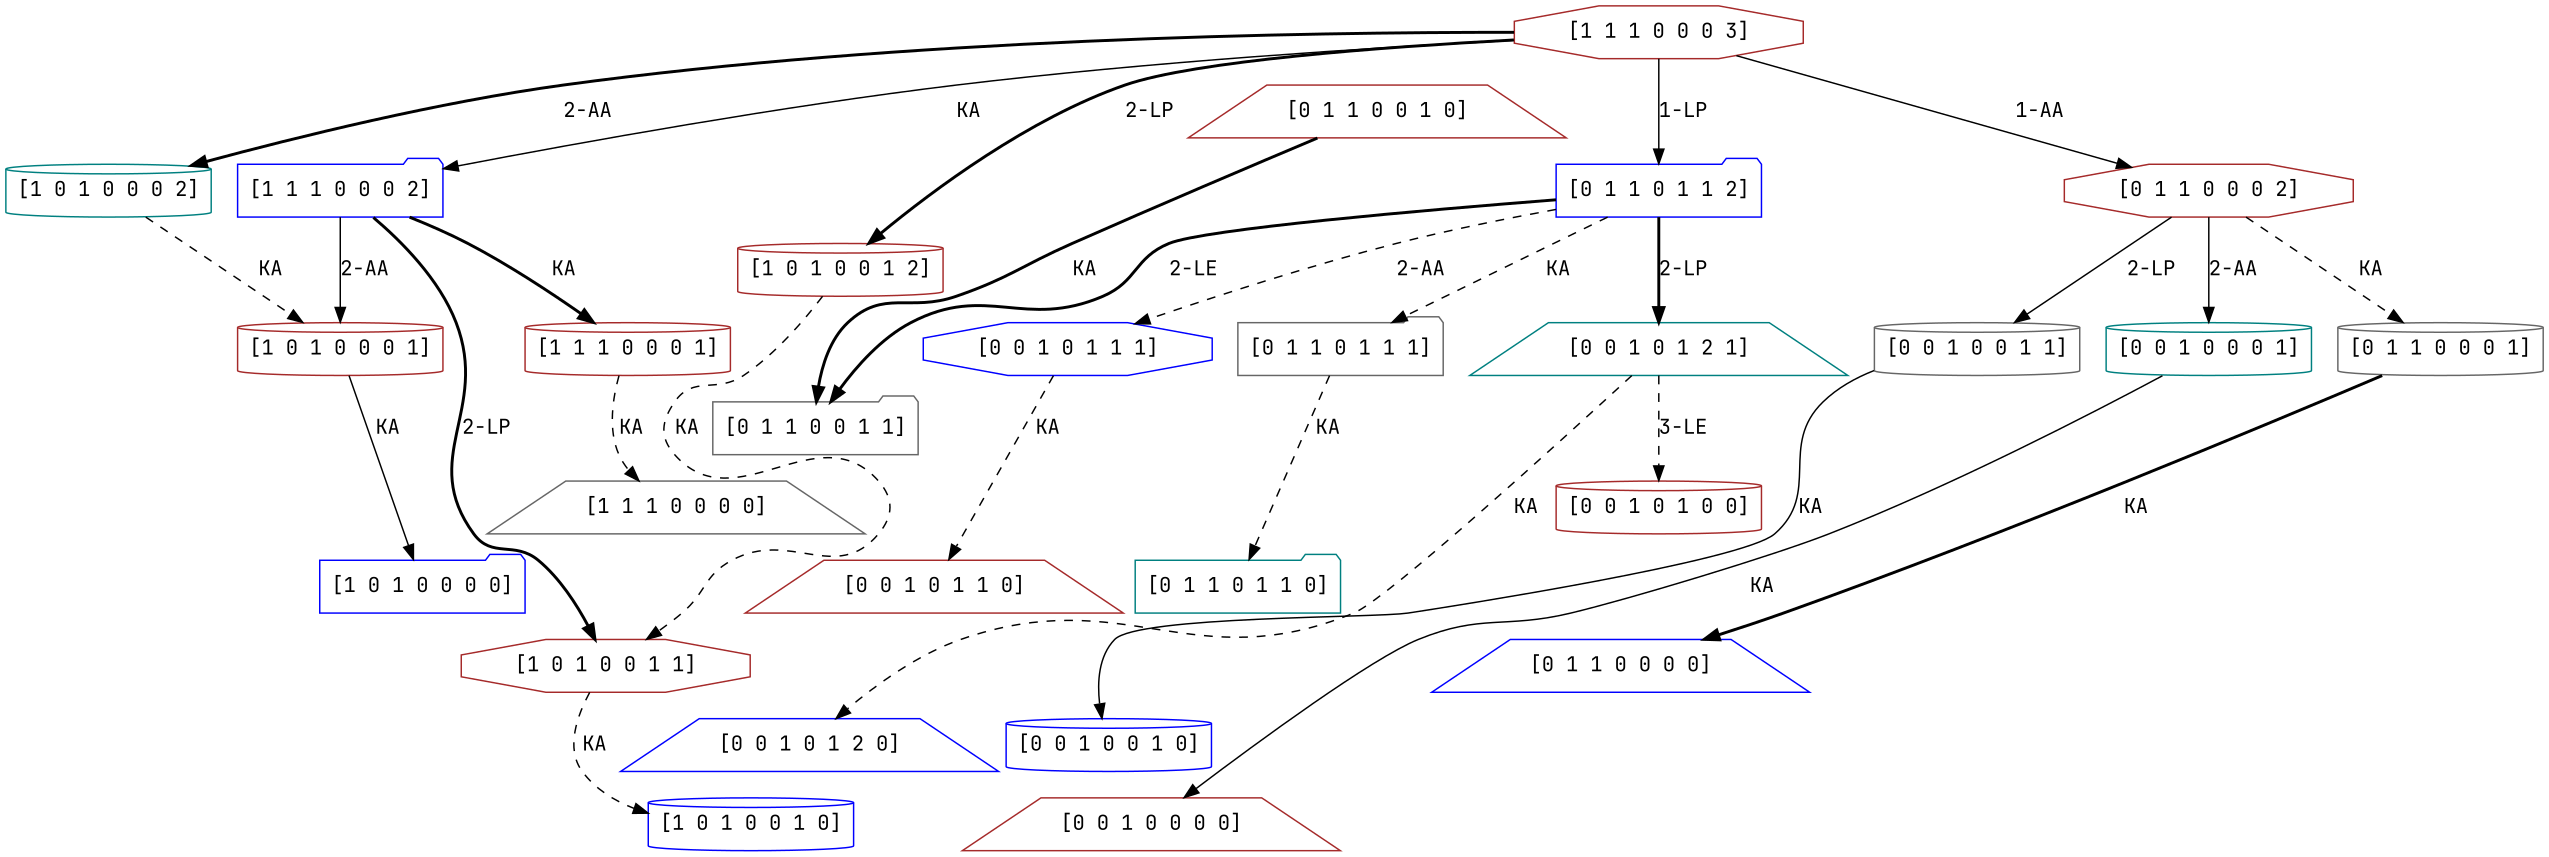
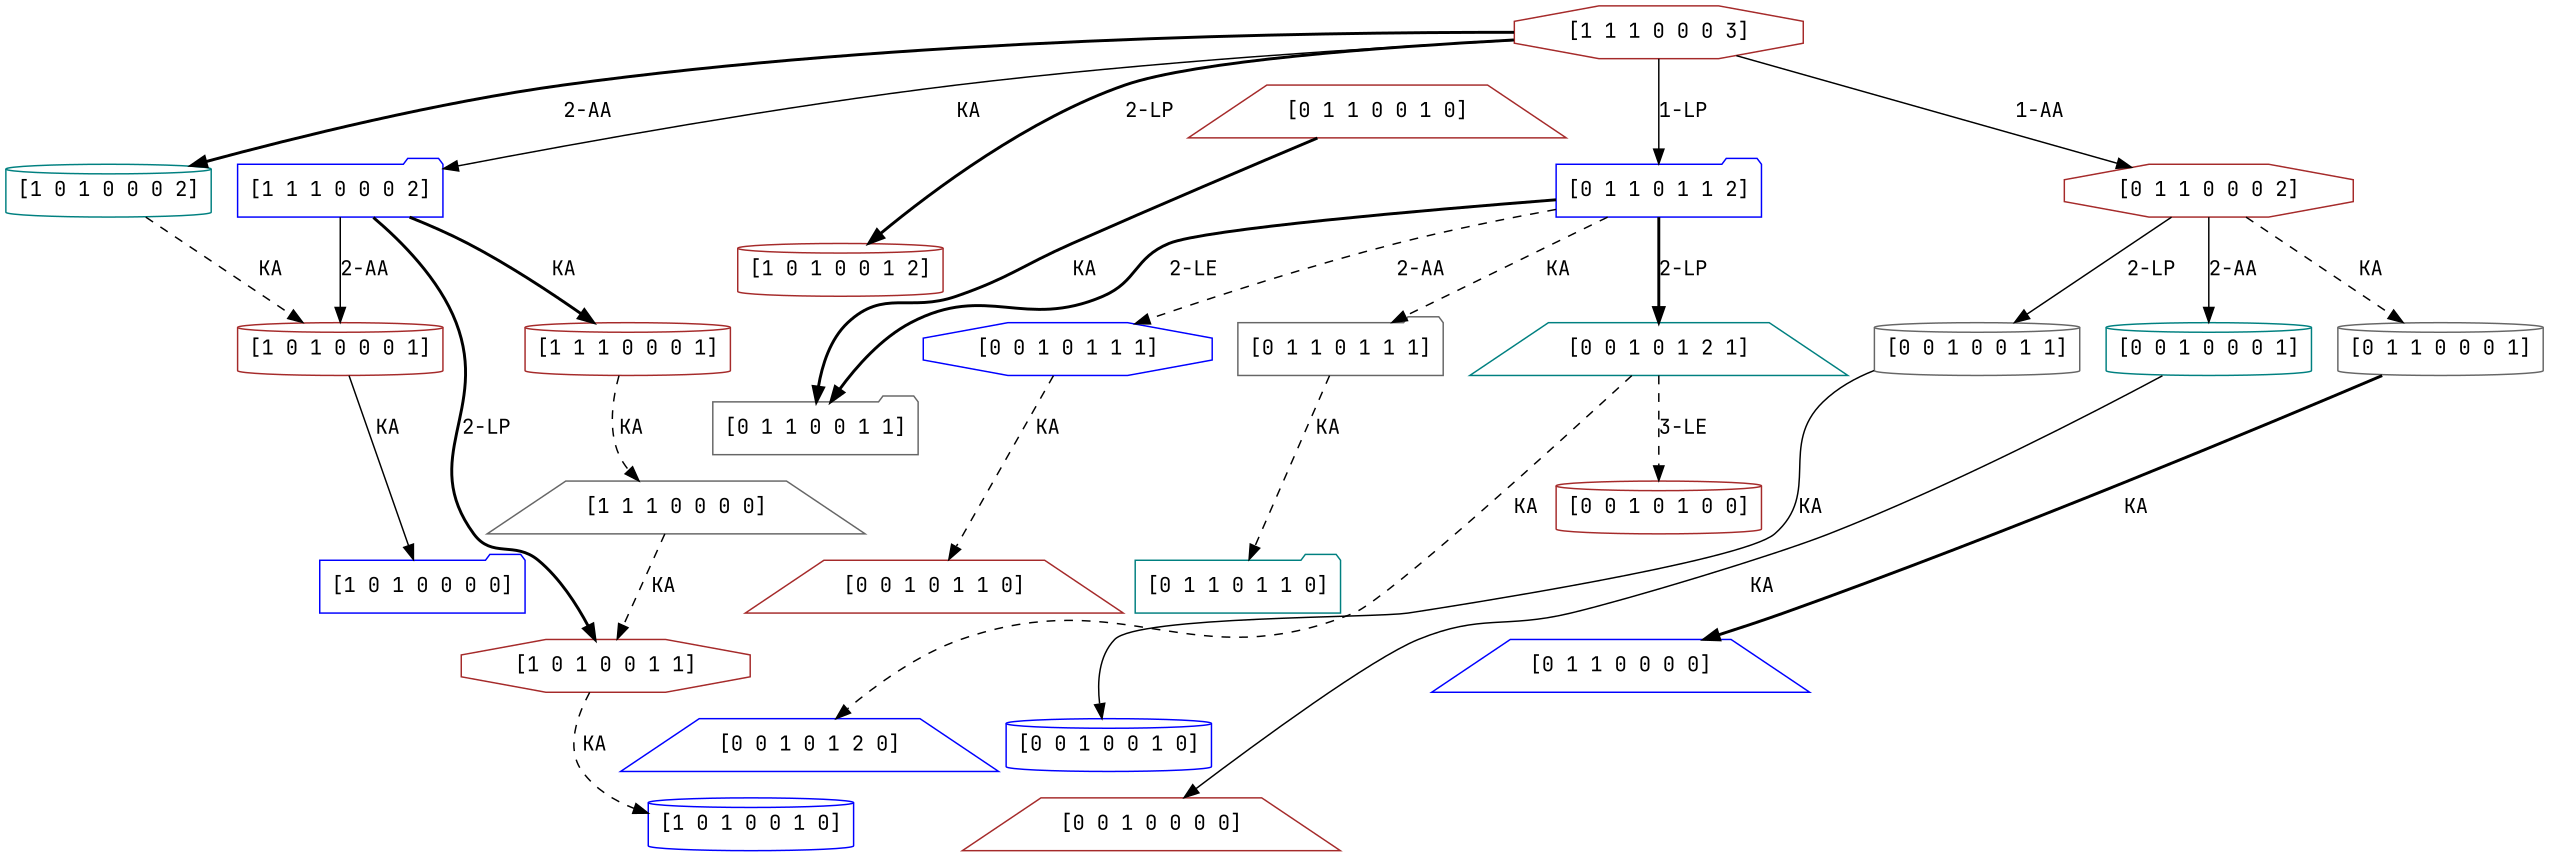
edge "[1 0 1 0 0 1 2]" -> "[1 0 1 0 0 1 1]": now "[1 1 1 0 0 0 0]" -> "[1 0 1 0 0 1 1]"
